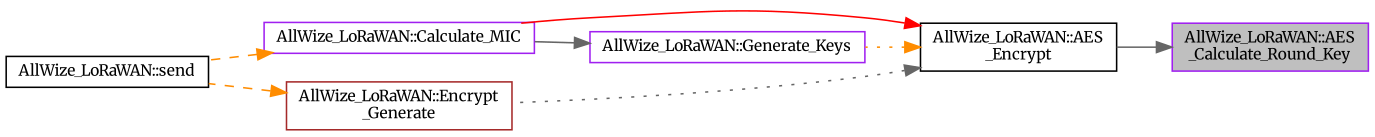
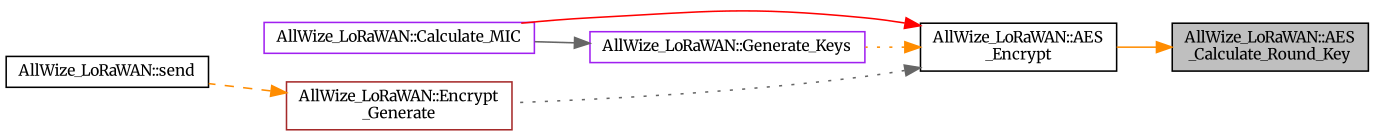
edge "AllWize_LoRaWAN::AES _Encrypt" -> "AllWize_LoRaWAN::AES _Calculate_Round_Key": color gray40 -> darkorange
node "AllWize_LoRaWAN::AES _Calculate_Round_Key": color purple -> black
edge "AllWize_LoRaWAN::send" -> "AllWize_LoRaWAN::Calculate_MIC": removed
